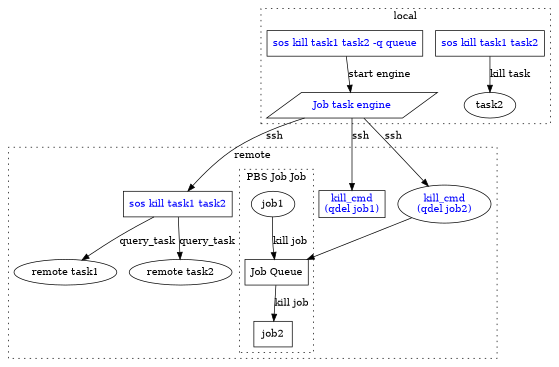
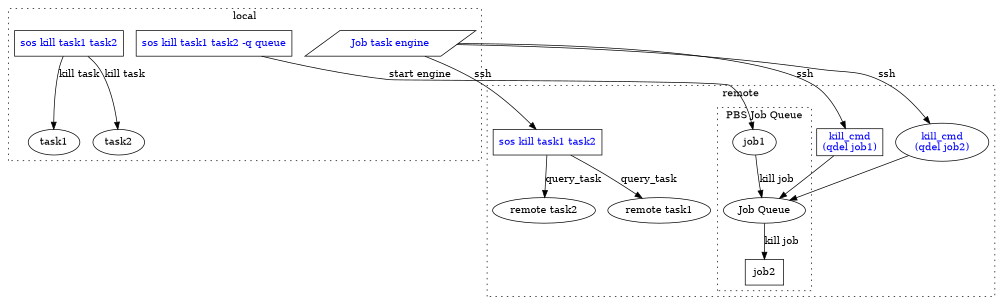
edge "sos kill task1 task2 -q queue" -> "Job task engine": now "sos kill task1 task2 -q queue" -> "job1"
node "task1": added
cluster "PBS Job Job": label "PBS Job Job" -> "PBS Job Queue"
edge "kill_cmd (qdel job1)" -> "Job Queue": added
node "Job Queue": shape box -> ellipse
